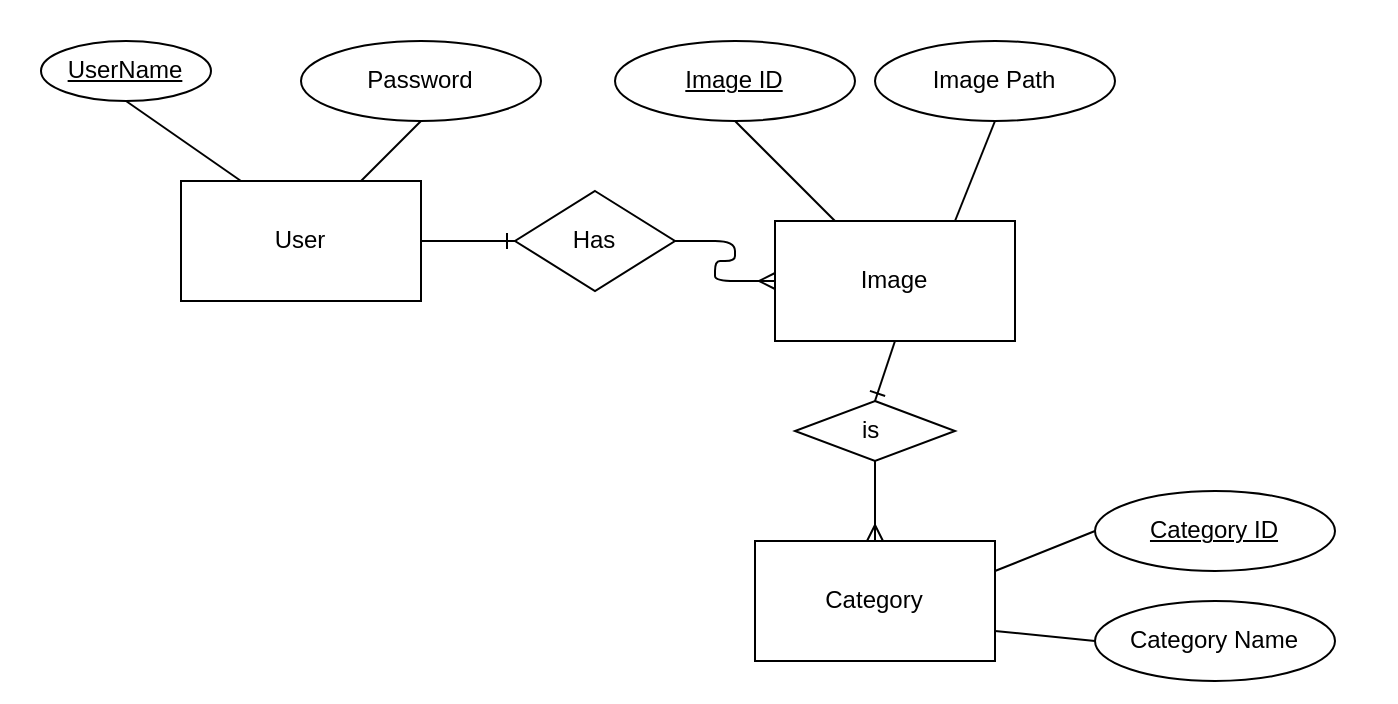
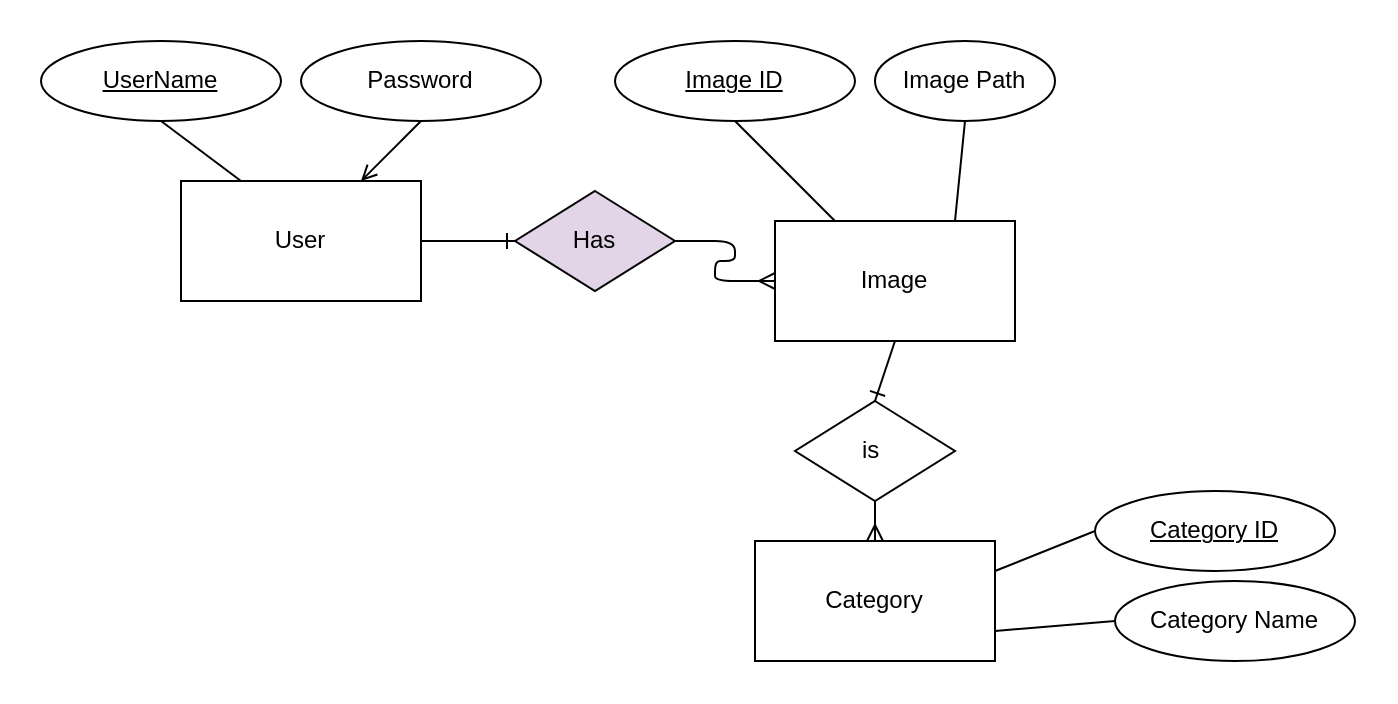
node "UserName": size 170x60 -> 240x80
node "Image Path": size 240x80 -> 180x80
edge "Password" -- "User": arrowhead none -> open
node "Has": fillcolor #ffffff -> #e1d5e7
node "is": size 160x60 -> 160x100
node "Category Name": moved (1215, 641) -> (1235, 621)
